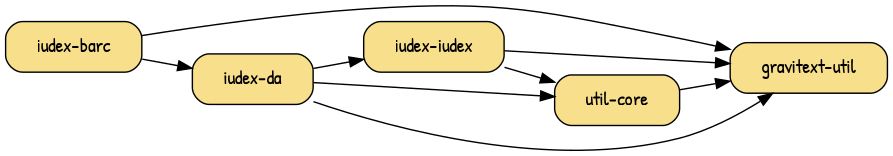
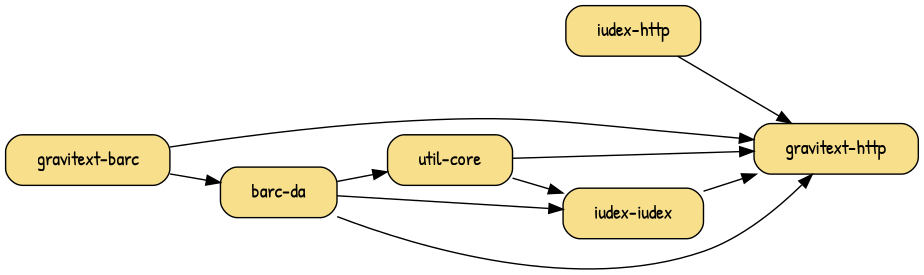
node "iudex-http": added
node "iudex-barc": label "iudex-barc" -> "gravitext-barc"
node "gravitext-util": label "gravitext-util" -> "gravitext-http"
edge "iudex-iudex" -> "util-core": reversed
node "iudex-da": label "iudex-da" -> "barc-da"
